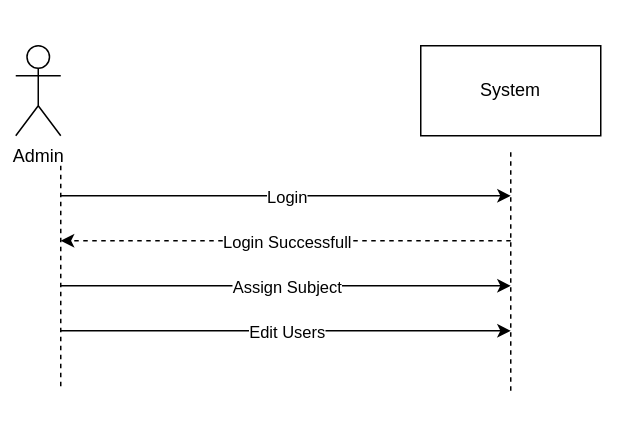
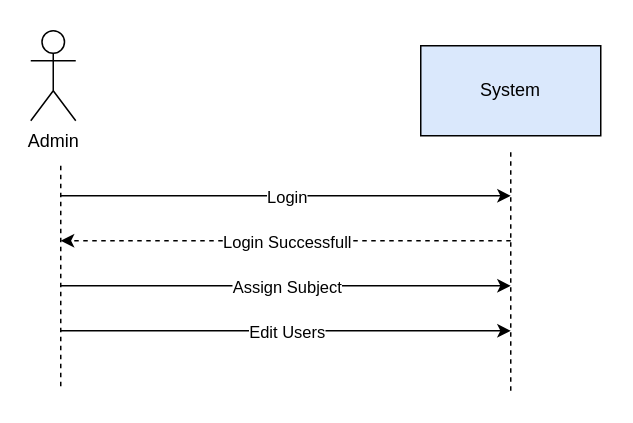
node "Admin": moved (38, 91) -> (53, 76)
node "System": fillcolor #ffffff -> #dae8fc
